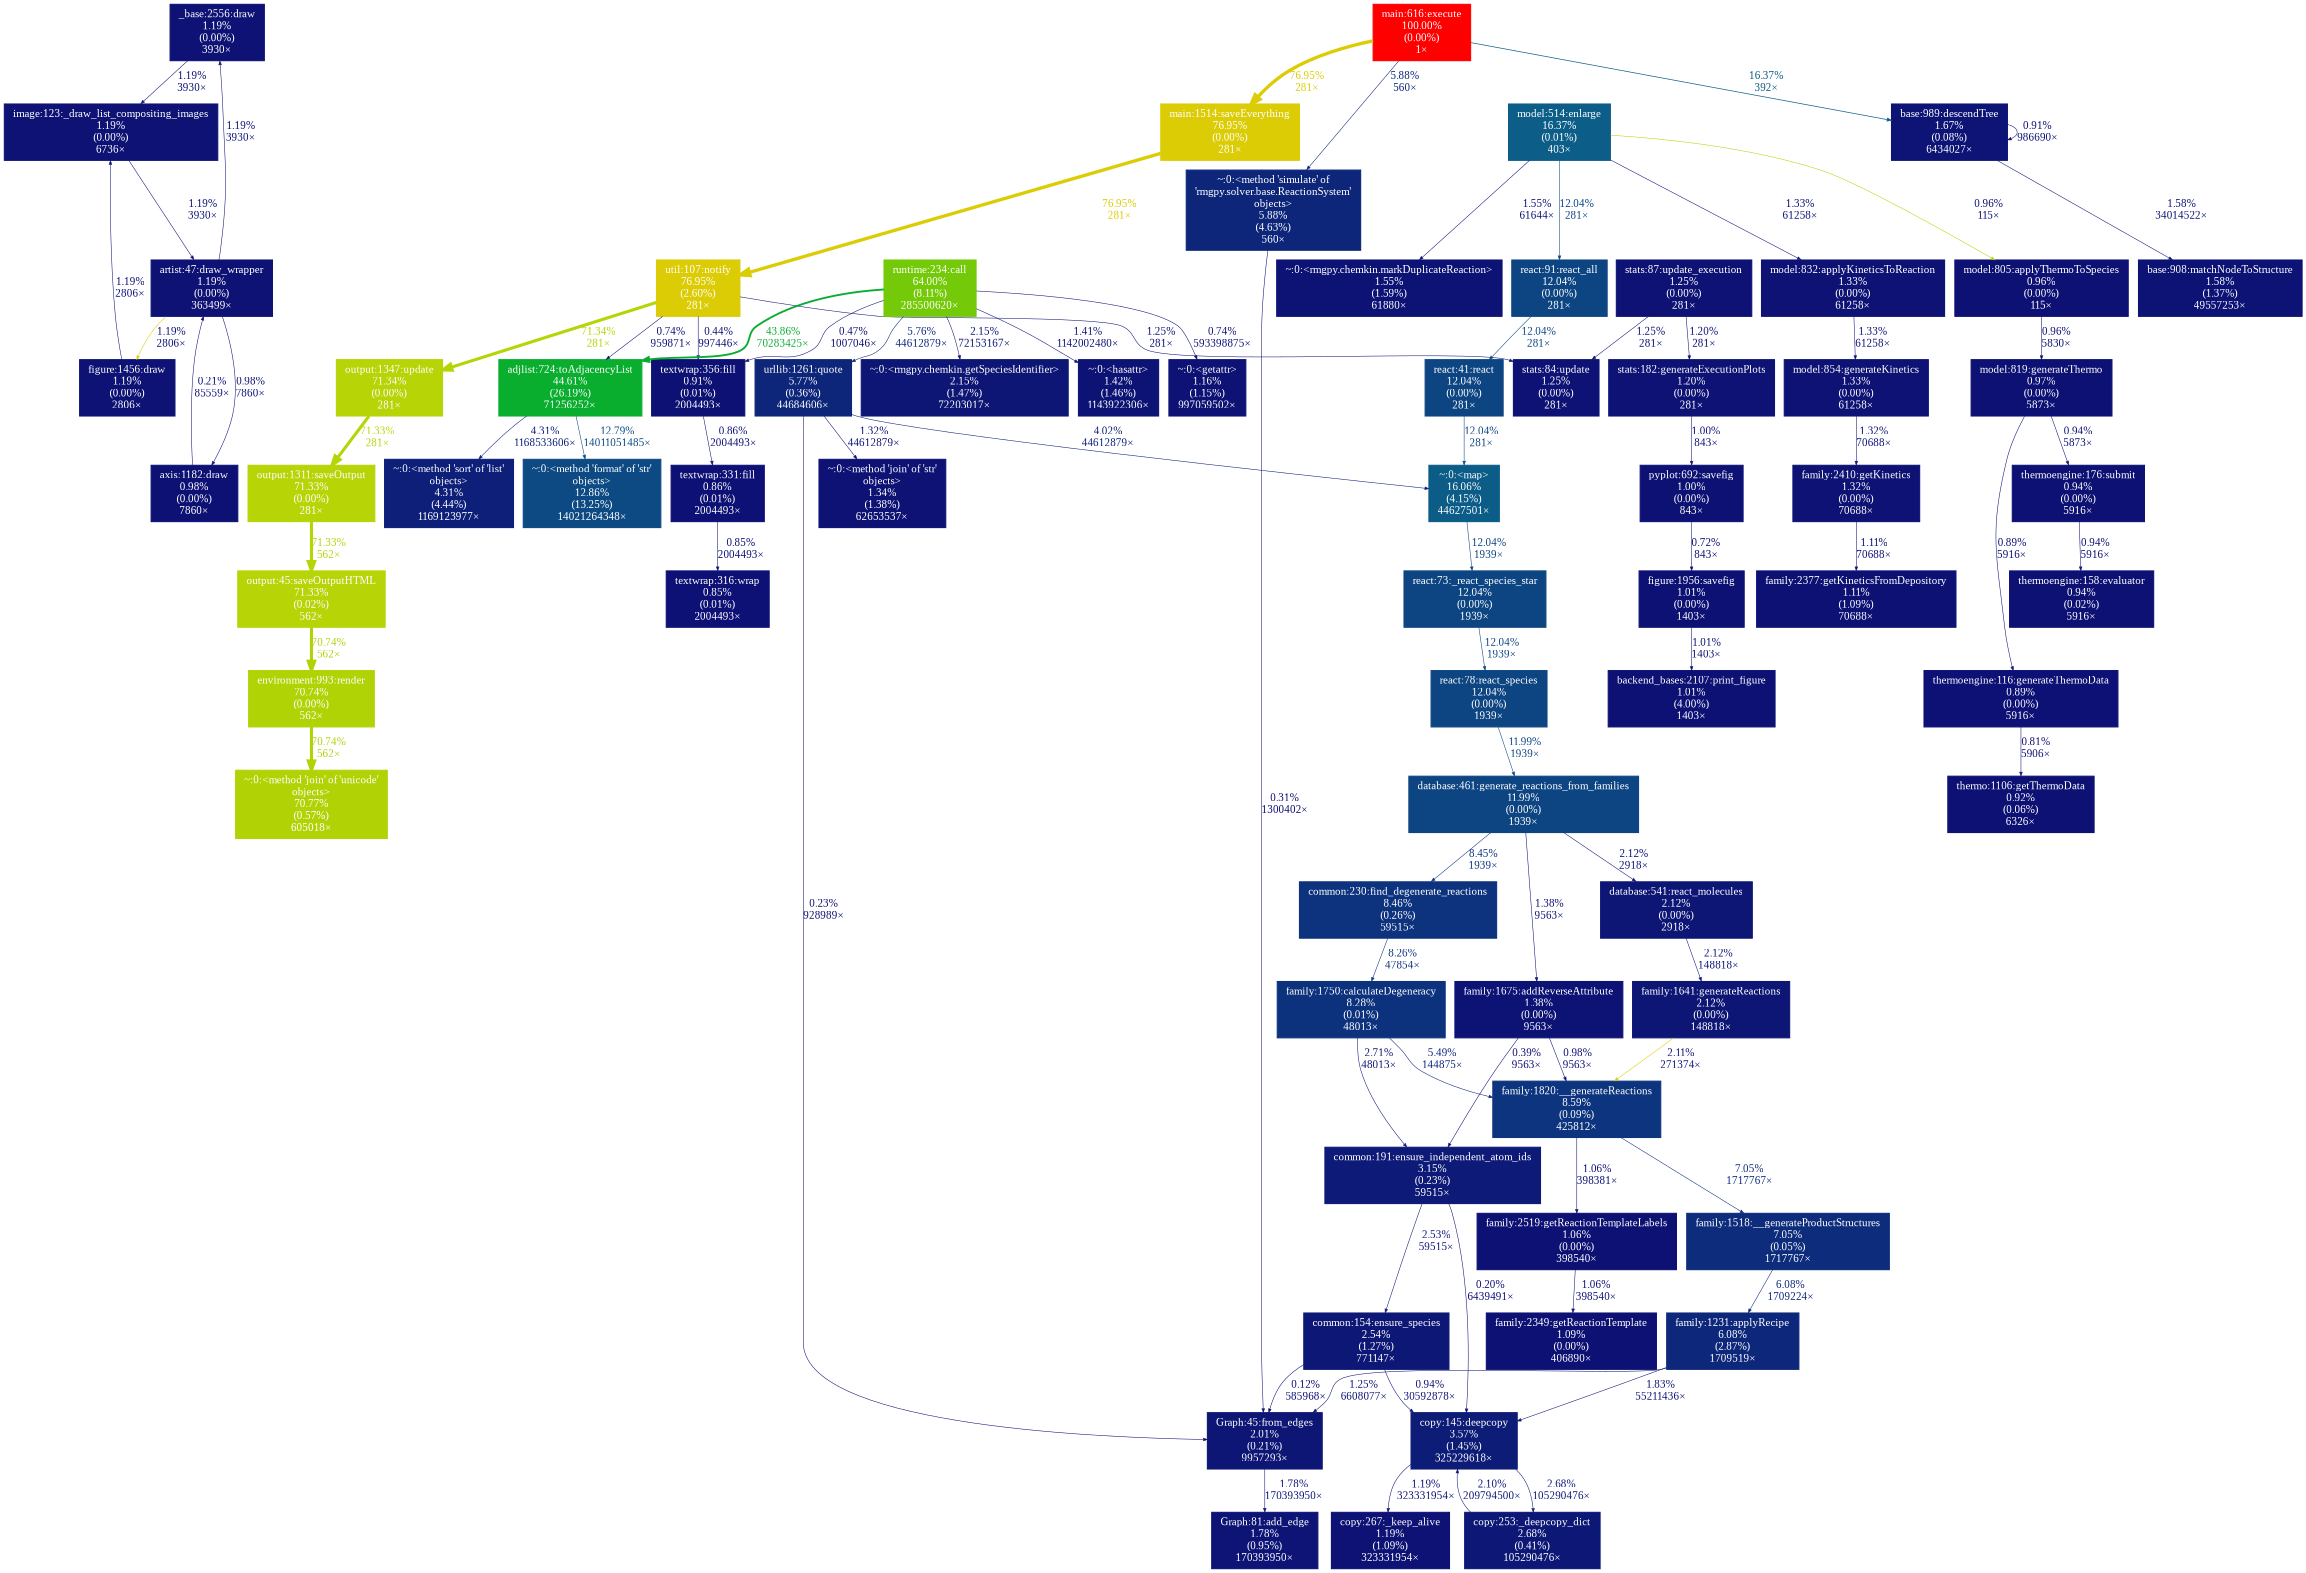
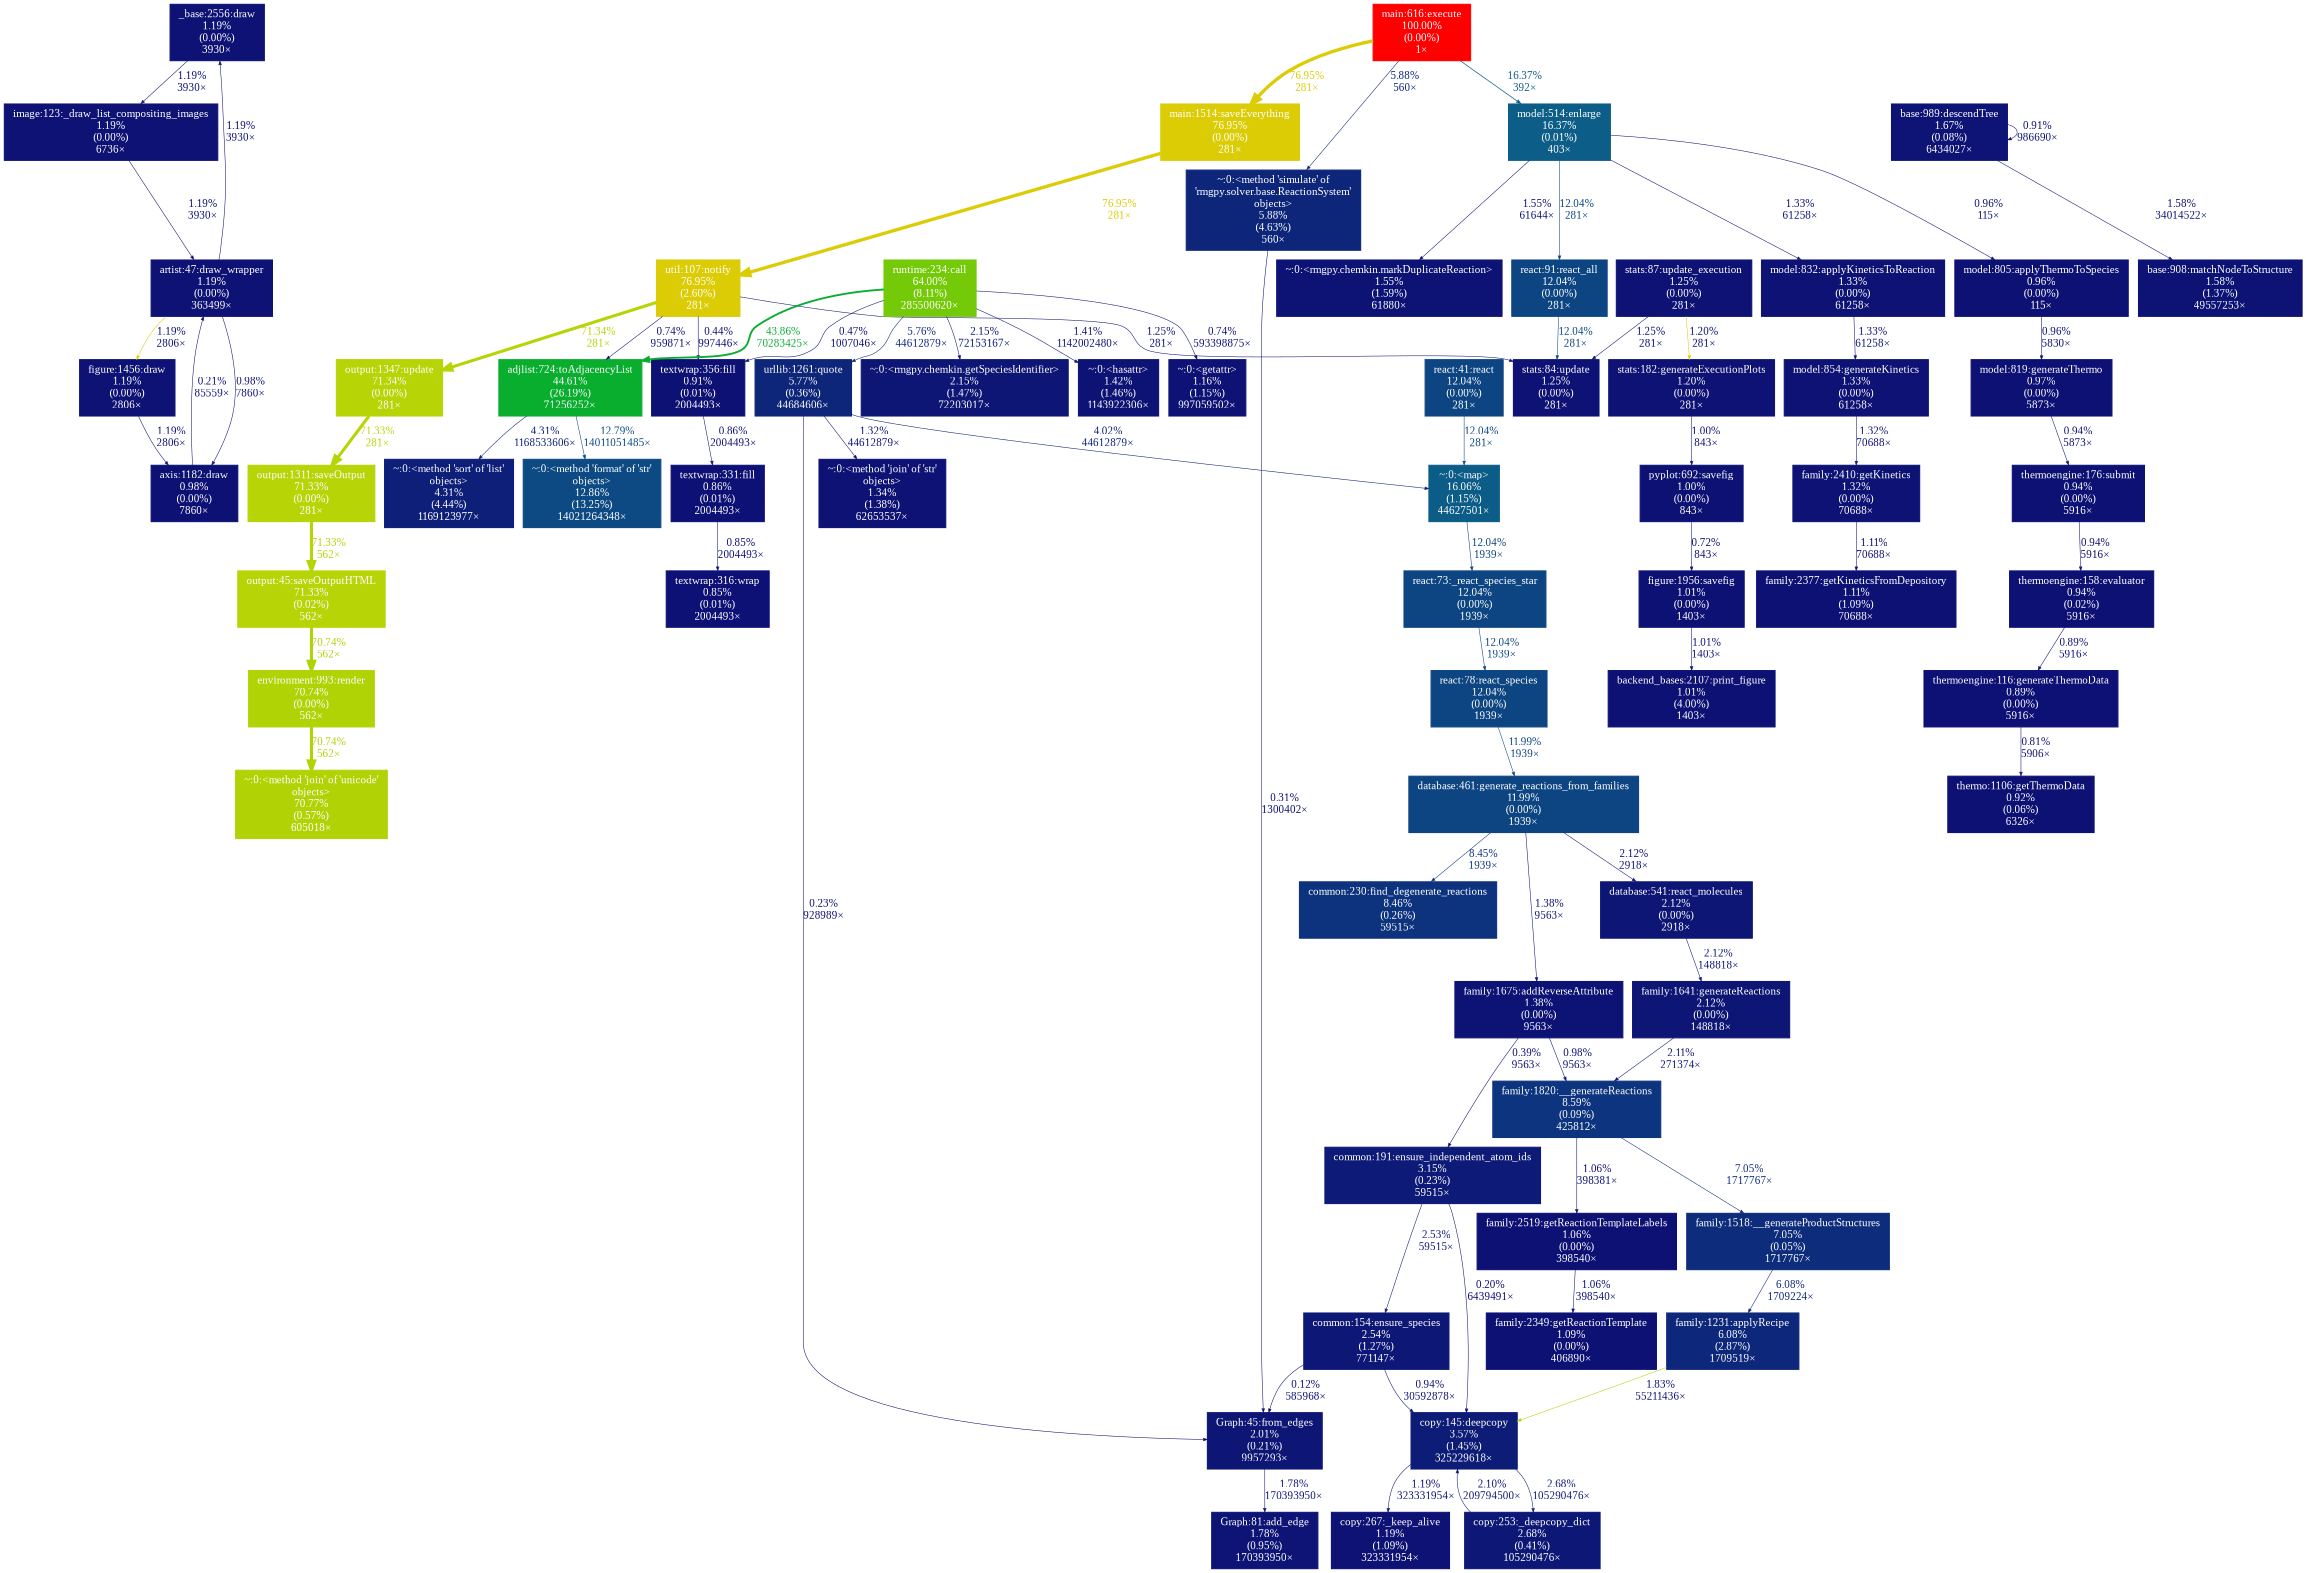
edge "main:616:execute 100.00% (0.00%) 1×" -> "base:989:descendTree 1.67% (0.08%) 6434027×": now "main:616:execute 100.00% (0.00%) 1×" -> "model:514:enlarge 16.37% (0.01%) 403×"
edge "model:514:enlarge 16.37% (0.01%) 403×" -> "model:805:applyThermoToSpecies 0.96% (0.00%) 115×": color #b6d406 -> #0d1174
edge "figure:1456:draw 1.19% (0.00%) 2806×" -> "image:123:_draw_list_compositing_images 1.19% (0.00%) 6736×": now "figure:1456:draw 1.19% (0.00%) 2806×" -> "axis:1182:draw 0.98% (0.00%) 7860×"
edge "react:91:react_all 12.04% (0.00%) 281×" -> "react:41:react 12.04% (0.00%) 281×": now "react:91:react_all 12.04% (0.00%) 281×" -> "stats:84:update 1.25% (0.00%) 281×"
edge "stats:87:update_execution 1.25% (0.00%) 281×" -> "stats:182:generateExecutionPlots 1.20% (0.00%) 281×": color #0d1274 -> #dccc05
node "~:0:<map> 16.06% (4.15%) 44627501×": label "~:0:<map> 16.06% (4.15%) 44627501×" -> "~:0:<map> 16.06% (1.15%) 44627501×"
edge "model:819:generateThermo 0.97% (0.00%) 5873×" -> "thermoengine:116:generateThermoData 0.89% (0.00%) 5916×": now "thermoengine:158:evaluator 0.94% (0.02%) 5916×" -> "thermoengine:116:generateThermoData 0.89% (0.00%) 5916×"
node "family:1750:calculateDegeneracy 8.28% (0.01%) 48013×": removed
edge "family:1641:generateReactions 2.12% (0.00%) 148818×" -> "family:1820:__generateReactions 8.59% (0.09%) 425812×": color #dccc05 -> #0d1675
edge "family:1231:applyRecipe 6.08% (2.87%) 1709519×" -> "Graph:45:from_edges 2.01% (0.21%) 9957293×": removed, label "1.25% 6608077×"
edge "family:1231:applyRecipe 6.08% (2.87%) 1709519×" -> "copy:145:deepcopy 3.57% (1.45%) 325229618×": color #0d1475 -> #b0d306
